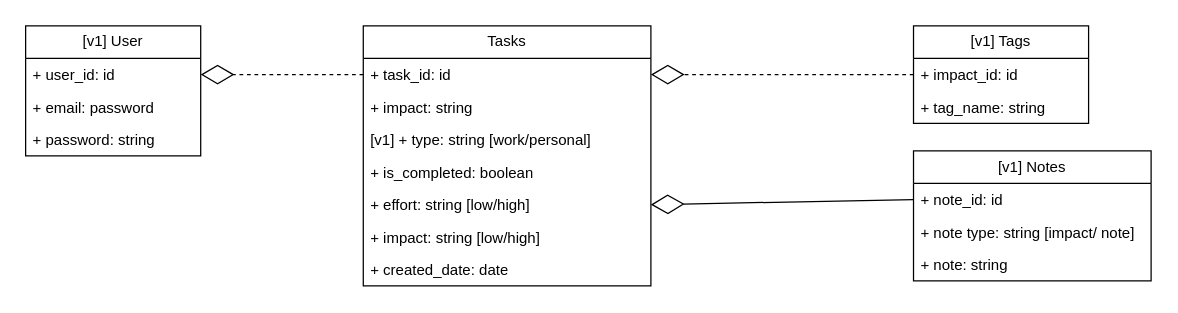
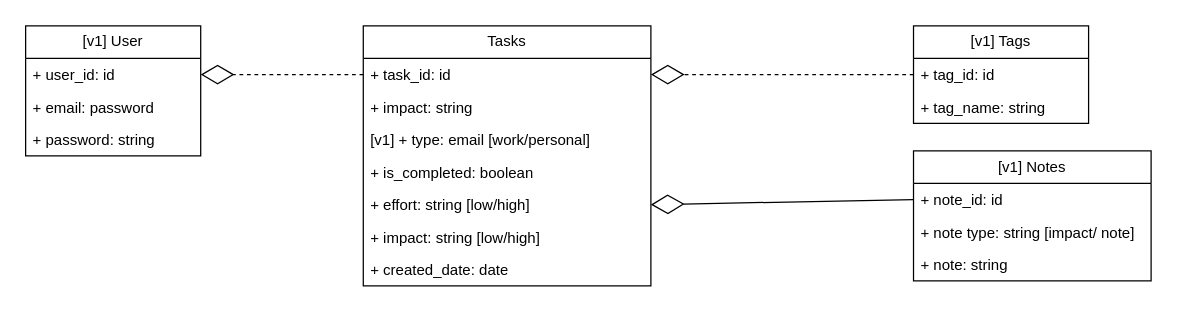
node "+ impact_id: id": label "+ impact_id: id" -> "+ tag_id: id"
node "[v1] + type: string [work/personal]": label "[v1] + type: string [work/personal]" -> "[v1] + type: email [work/personal]"
